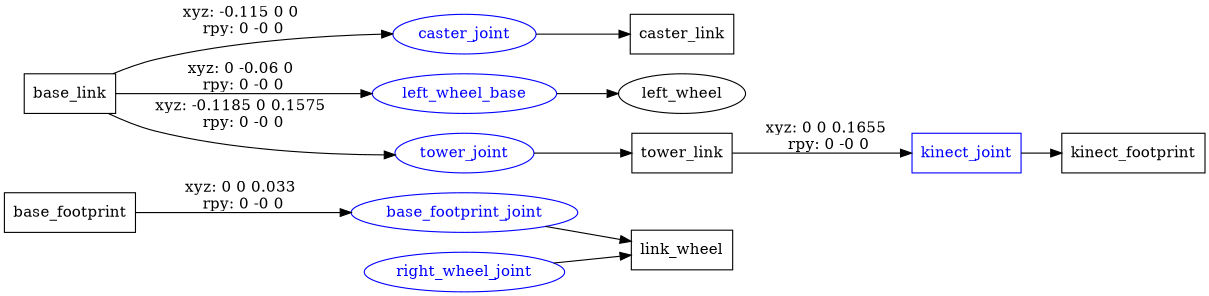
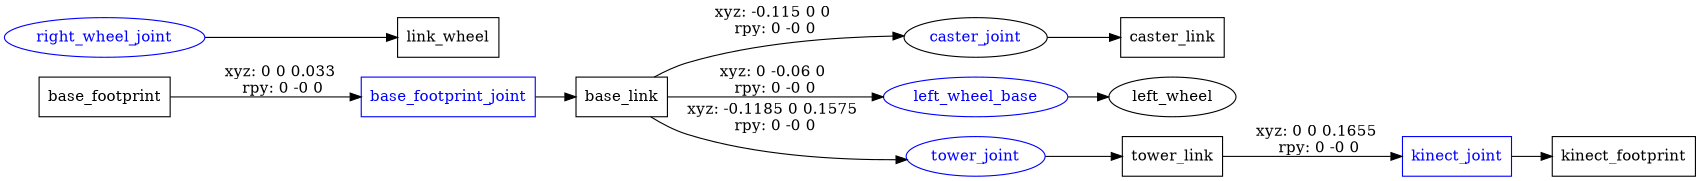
node "caster_joint": color blue -> black
node "base_footprint_joint": shape ellipse -> box
edge "base_footprint_joint" -> "link_wheel": now "base_footprint_joint" -> "base_link"
